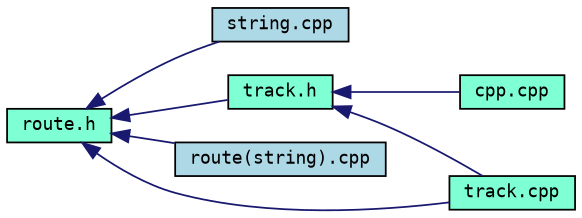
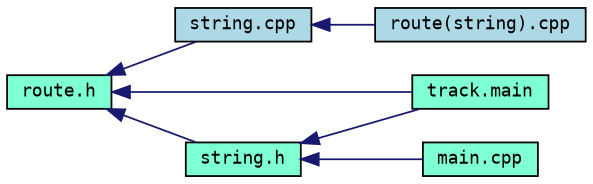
node "track.h": label "track.h" -> "string.h"
node "cpp.cpp": label "cpp.cpp" -> "main.cpp"
edge "route(string).cpp" -> "route.h": now "route(string).cpp" -> "string.cpp"
node "track.cpp": label "track.cpp" -> "track.main"
